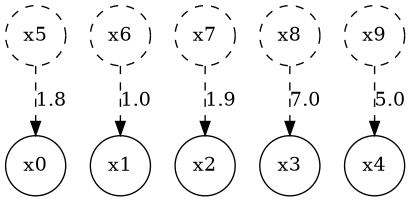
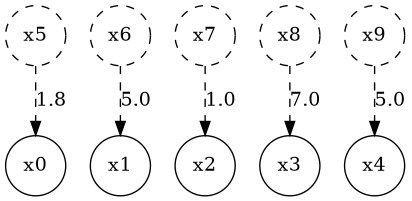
edge "x6" -> "x1": label "1.0" -> "5.0"
edge "x7" -> "x2": label "1.9" -> "1.0"
